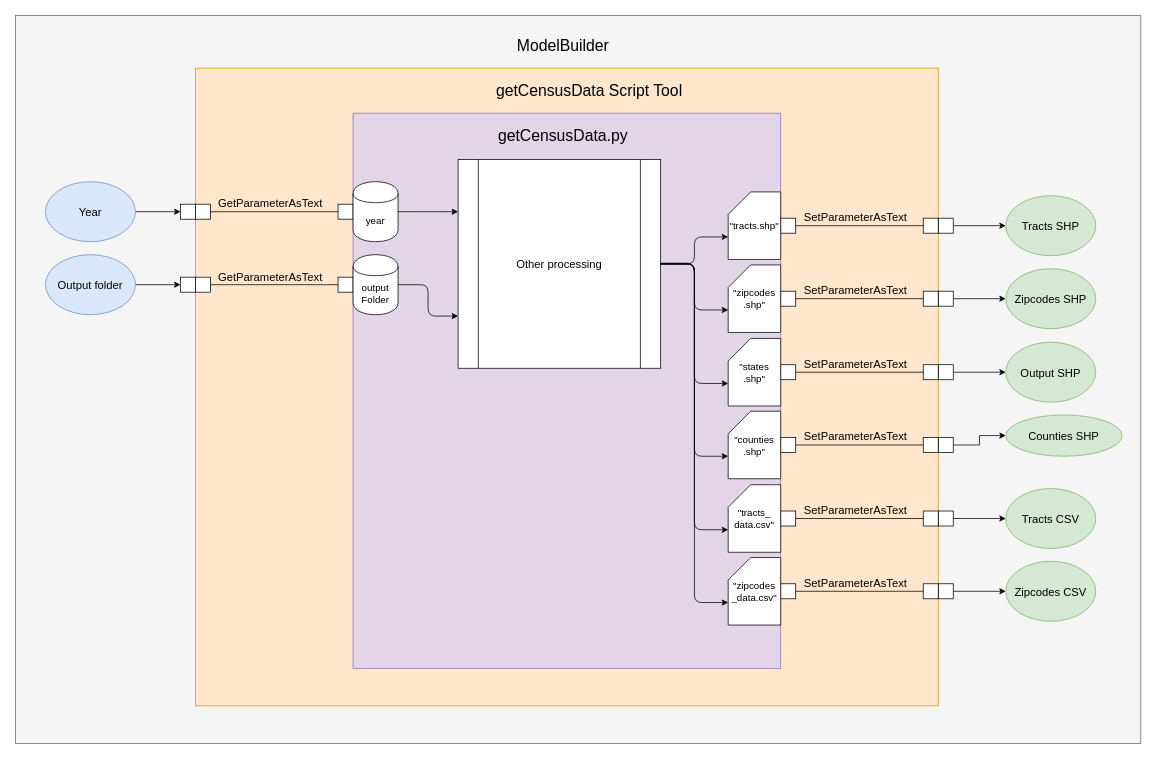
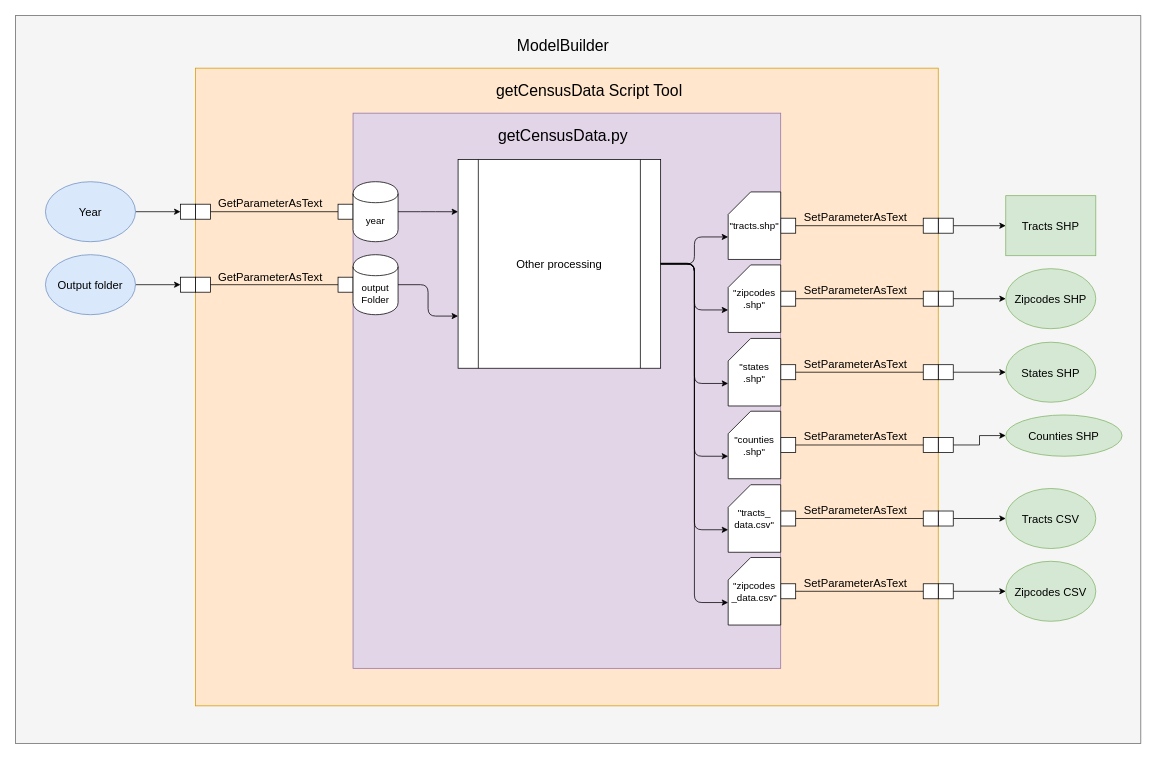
node "Tracts SHP": shape ellipse -> rectangle
node "Output SHP": label "Output SHP" -> "States SHP"
